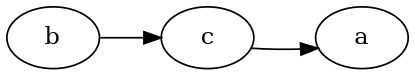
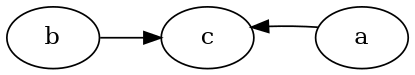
edge "c" -> "a": reversed
